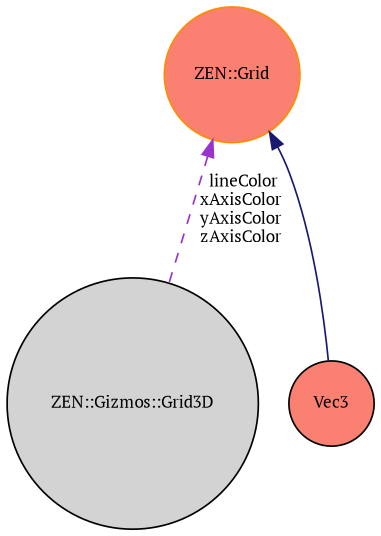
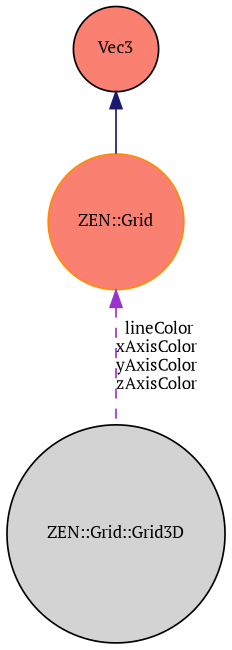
edge "Vec3" -> "ZEN::Grid": reversed
node "ZEN::Gizmos::Grid3D": label "ZEN::Gizmos::Grid3D" -> "ZEN::Grid::Grid3D"
